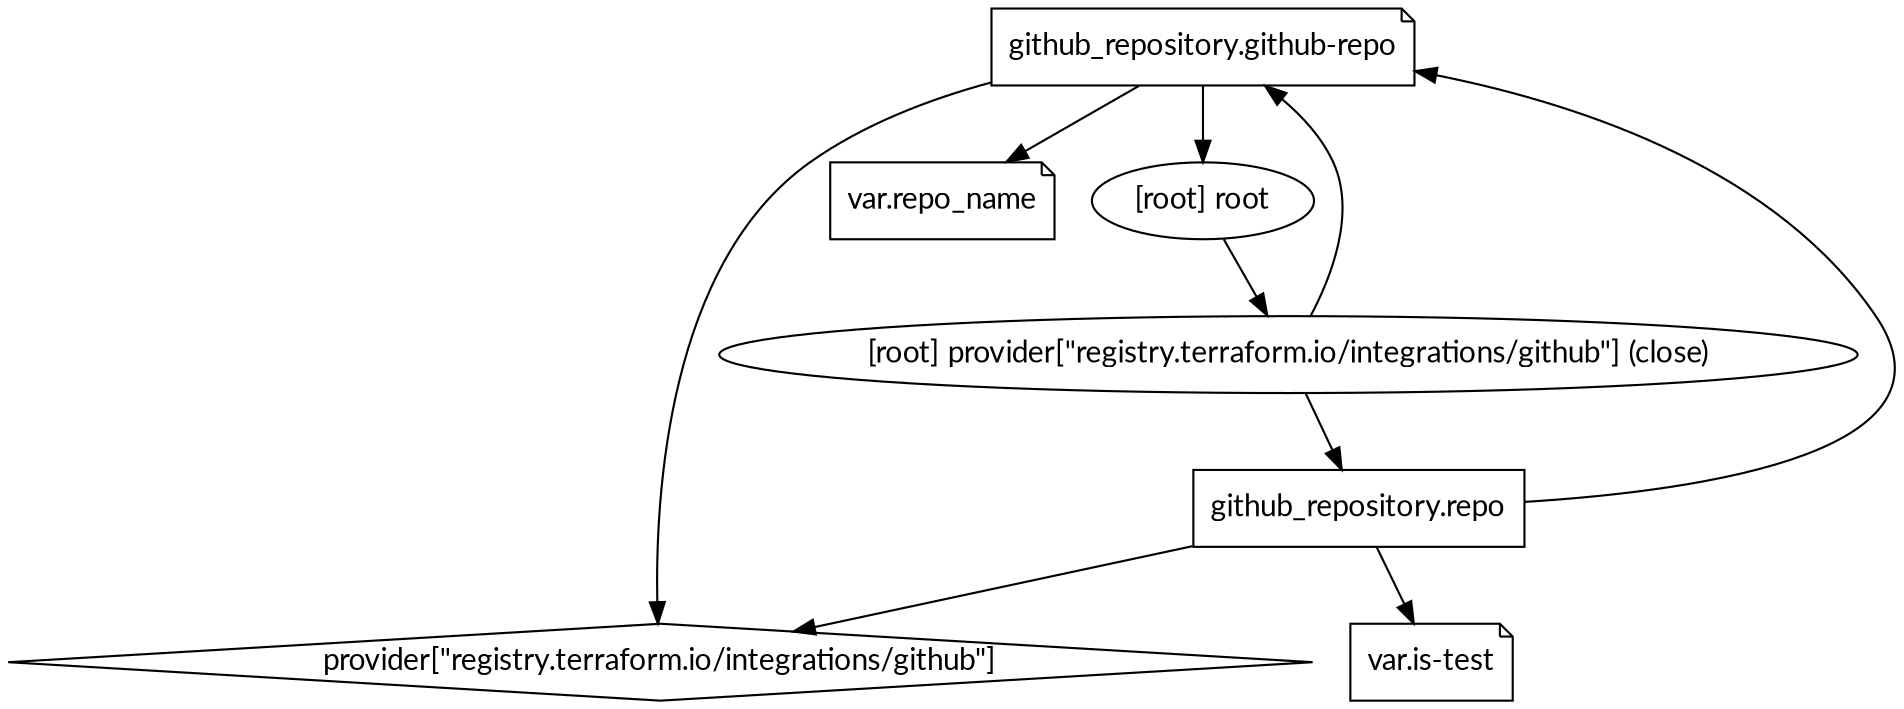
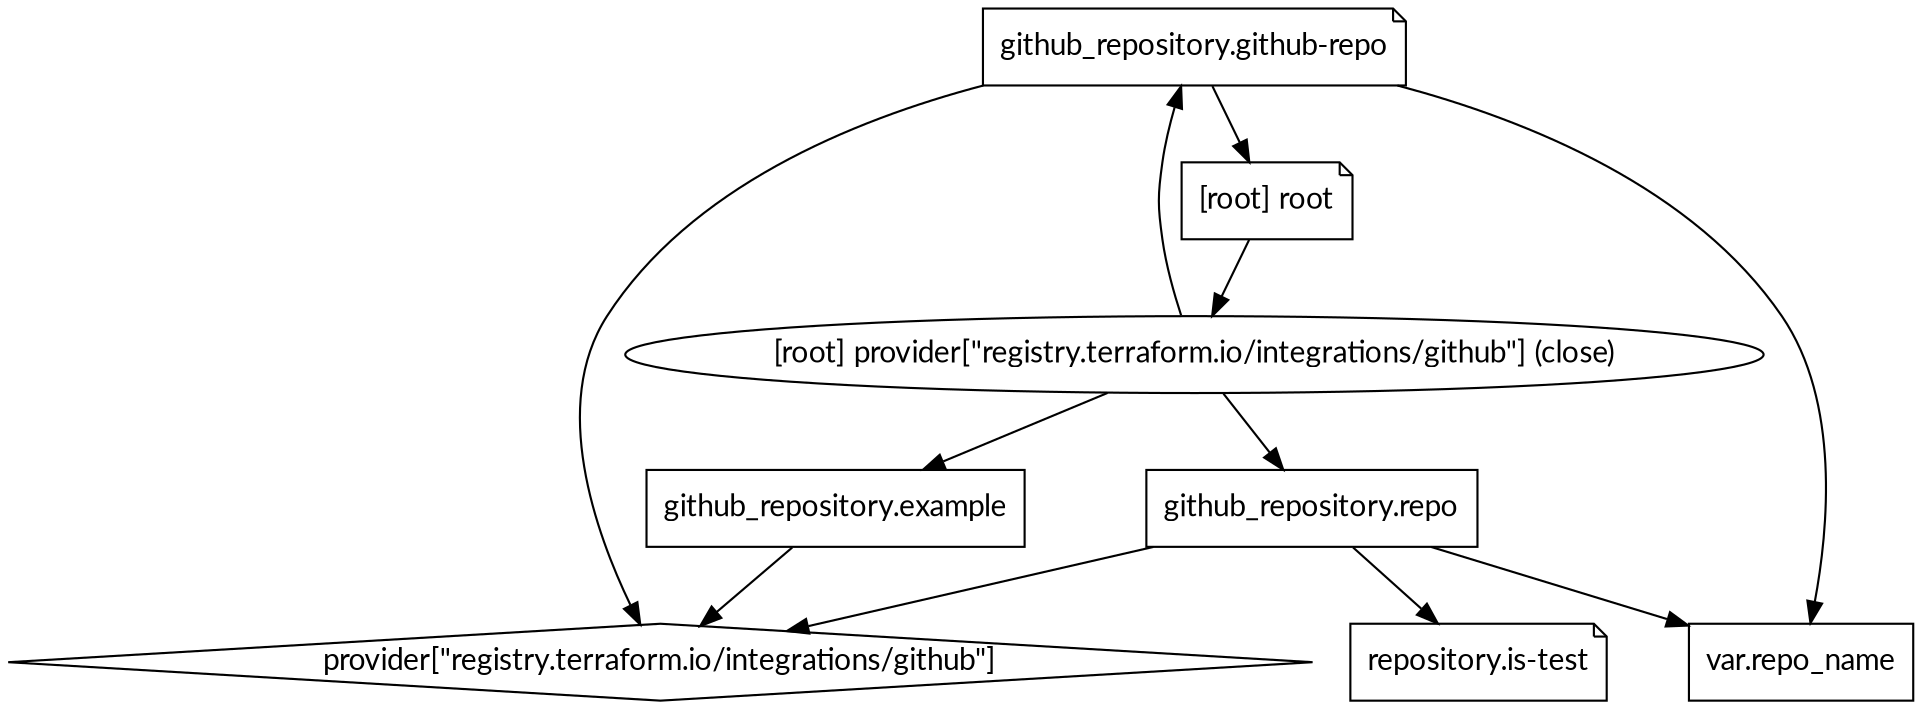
node "var.repo_name": shape note -> box
node "[root] root": shape ellipse -> note
edge "github_repository.repo" -> "github_repository.github-repo": now "github_repository.repo" -> "var.repo_name"
node "github_repository.example": added
node "var.is-test": label "var.is-test" -> "repository.is-test"
